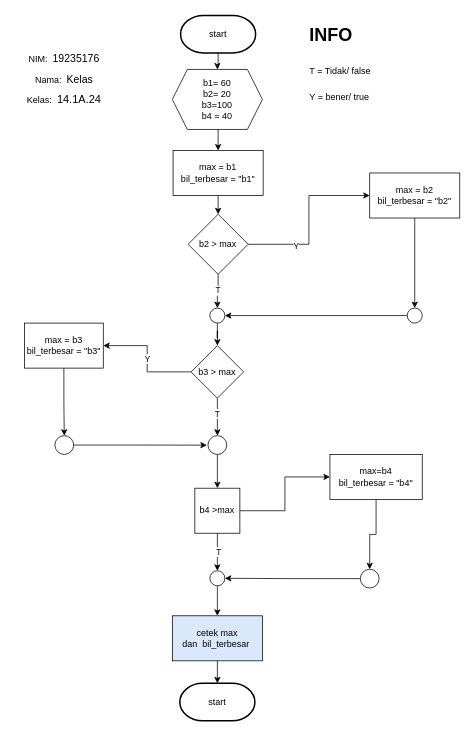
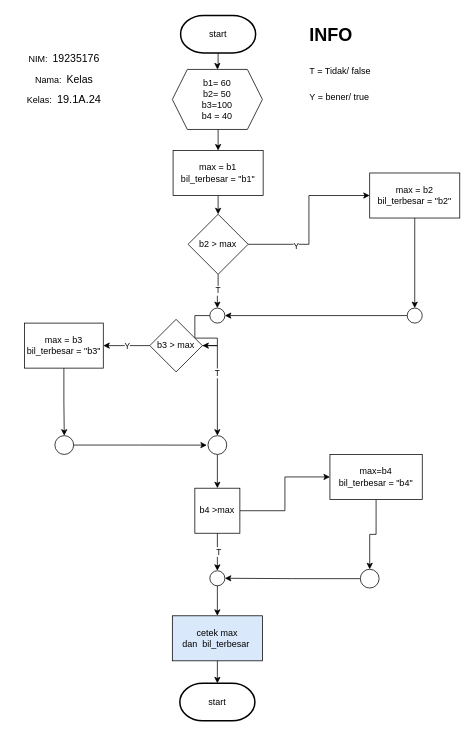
node "Kelas: 14.1A.24": label "Kelas: 14.1A.24" -> "Kelas: 19.1A.24"
node "b1= 60 b2= 20 b3=100 b4 = 40": label "b1= 60 b2= 20 b3=100 b4 = 40" -> "b1= 60 b2= 50 b3=100 b4 = 40"
node "b3 > max": moved (217, 372) -> (176, 345)
